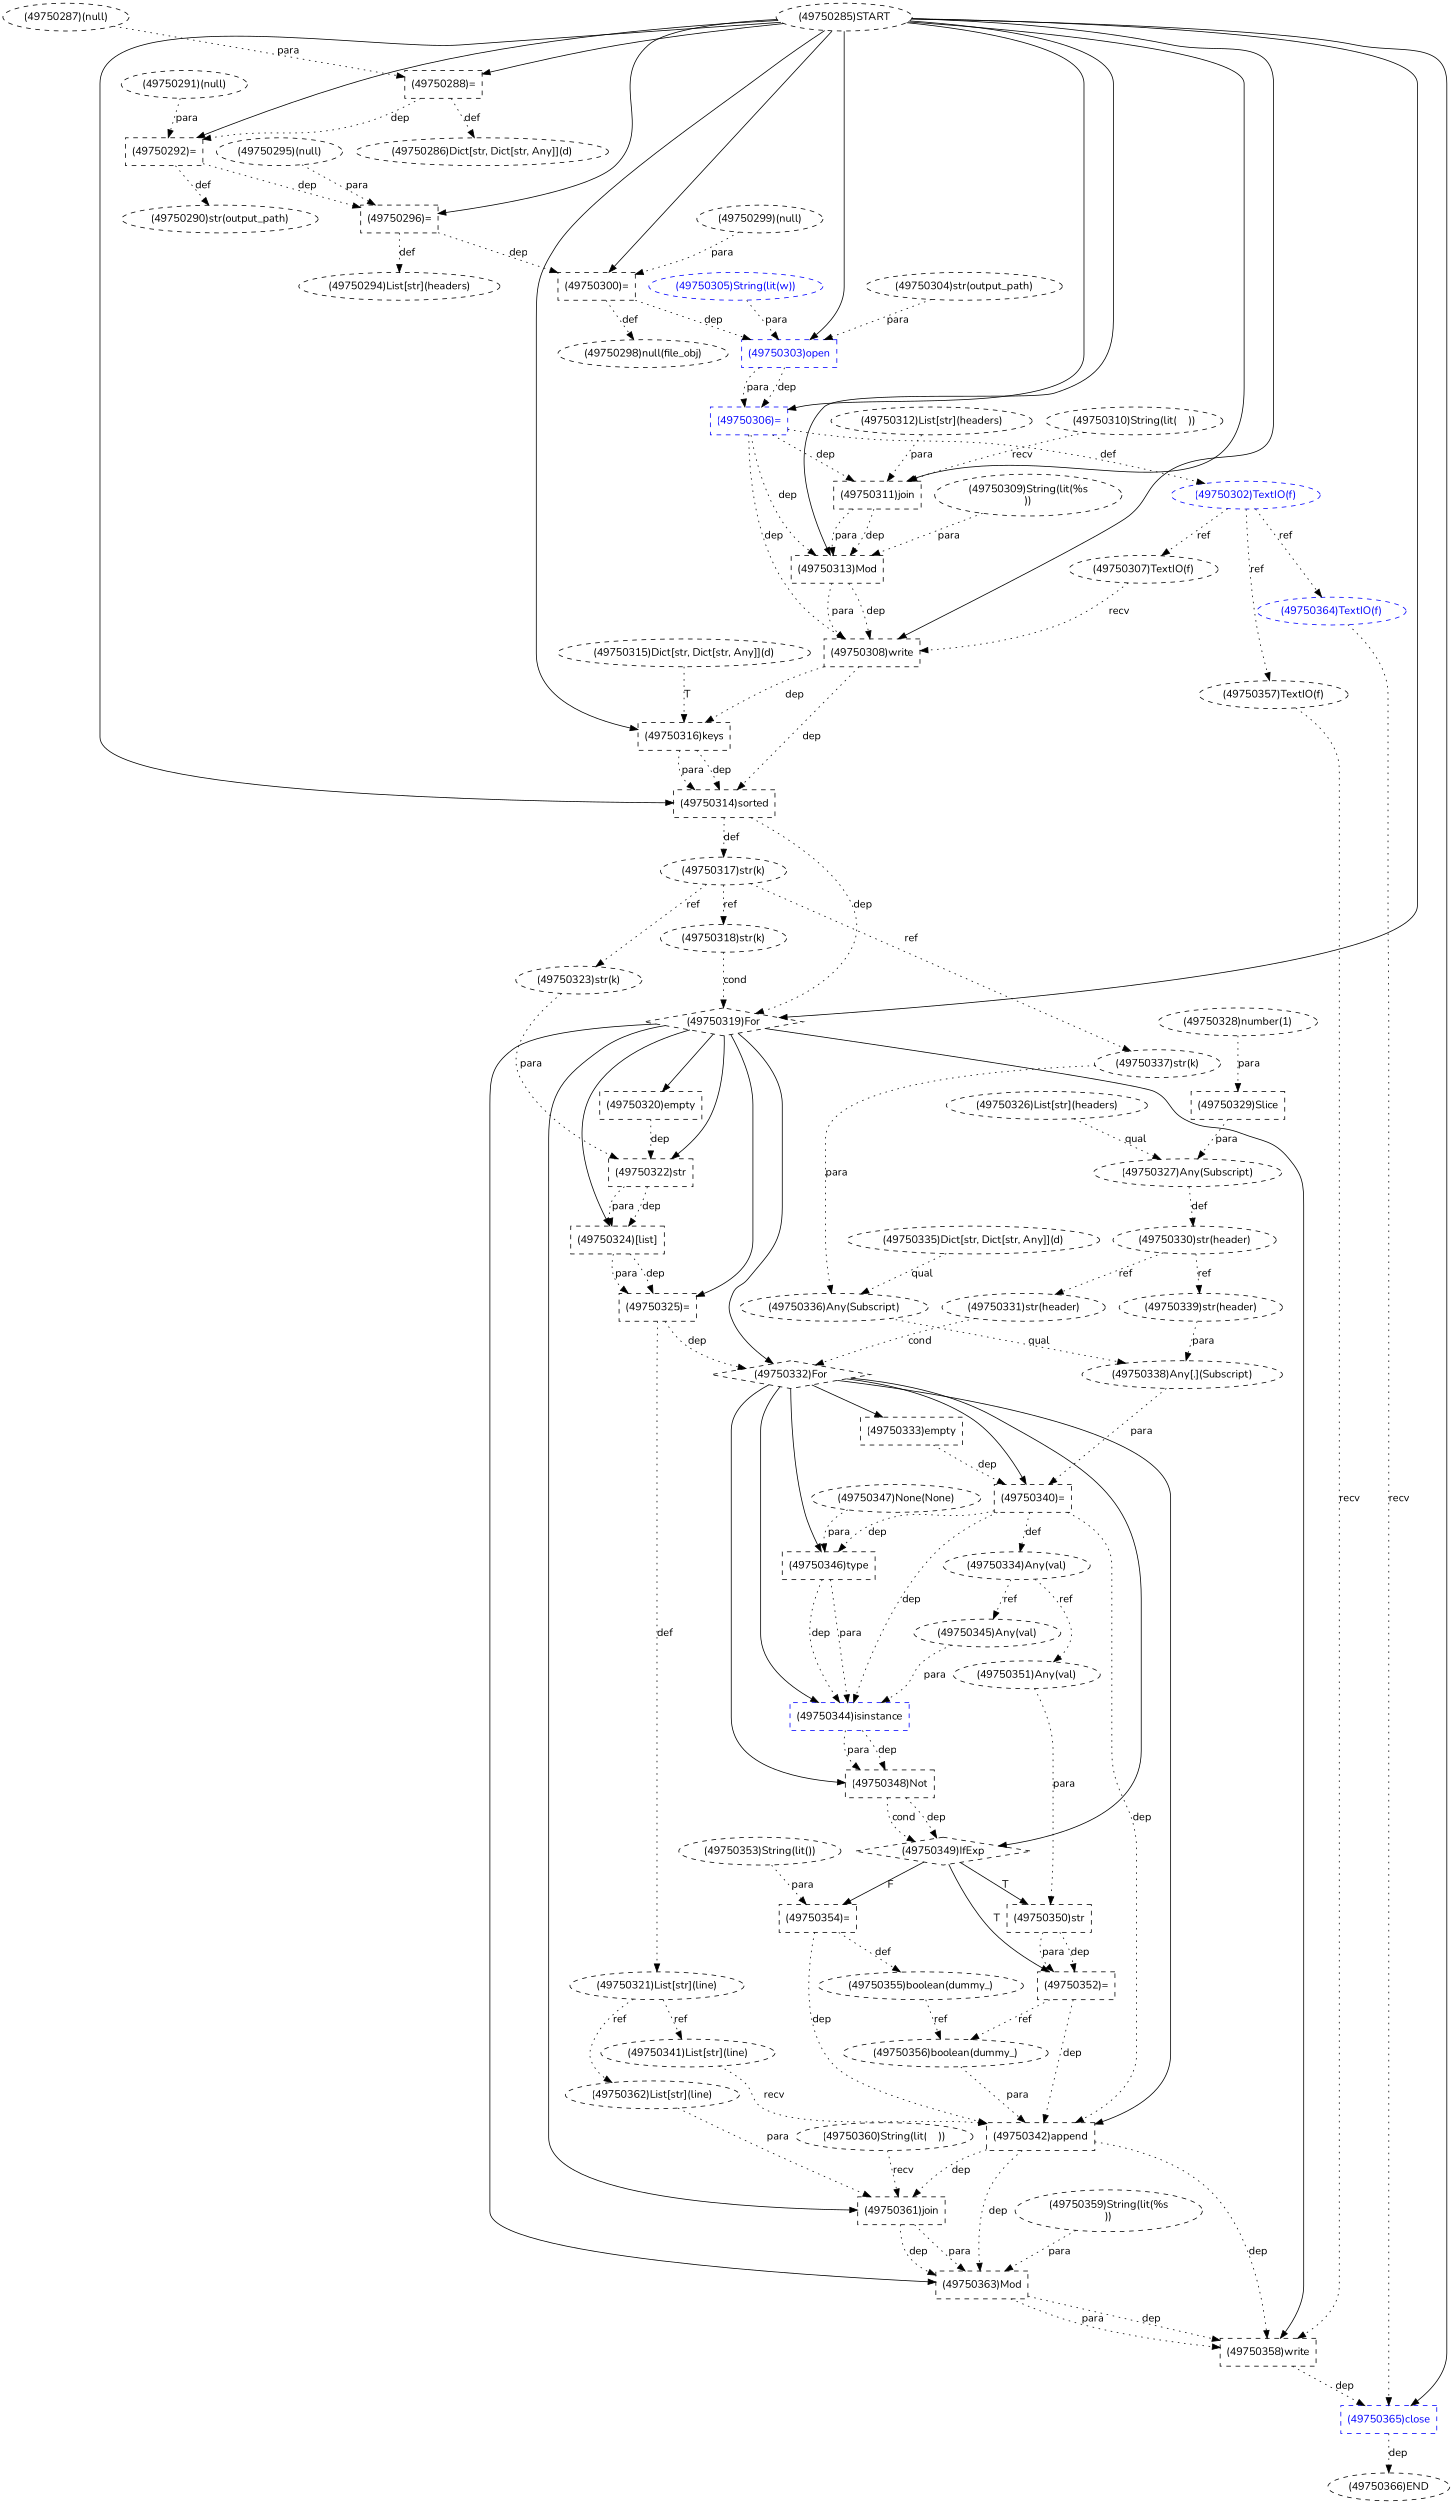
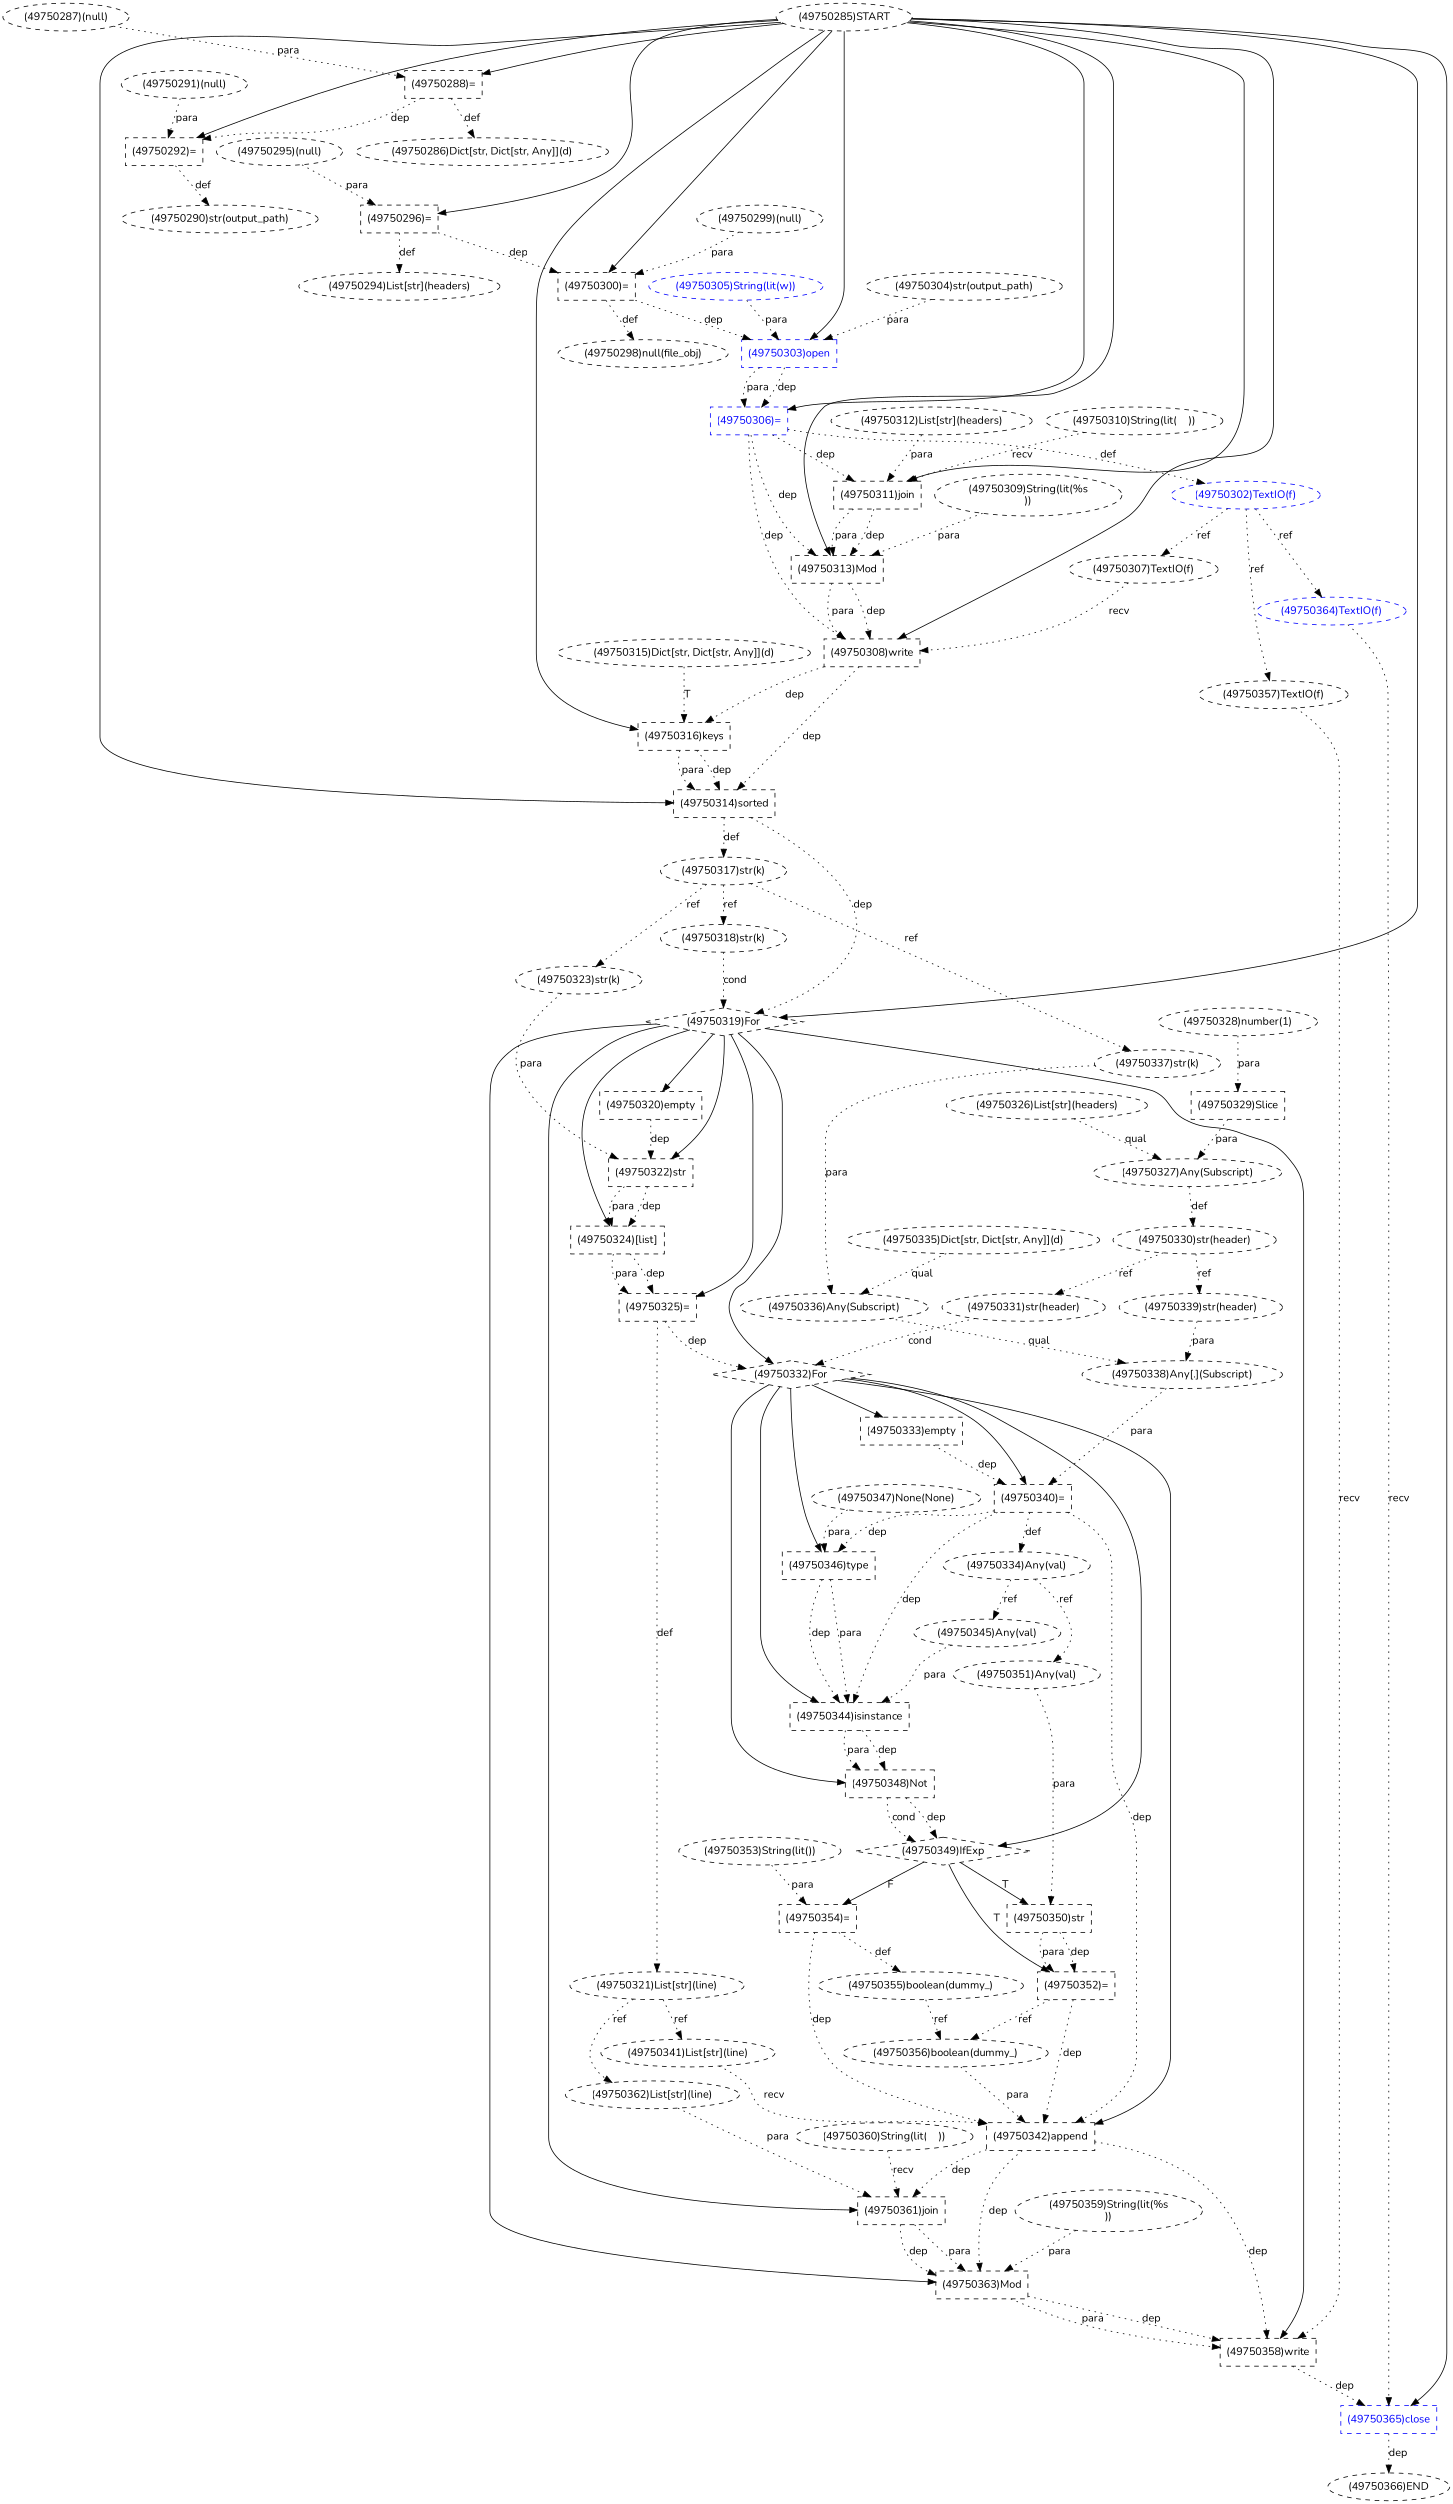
edge "(49750292)=" -> "(49750296)=": removed, label "dep"
node "(49750344)isinstance": color blue -> black
